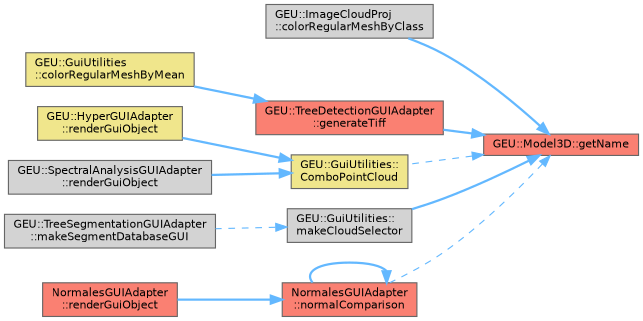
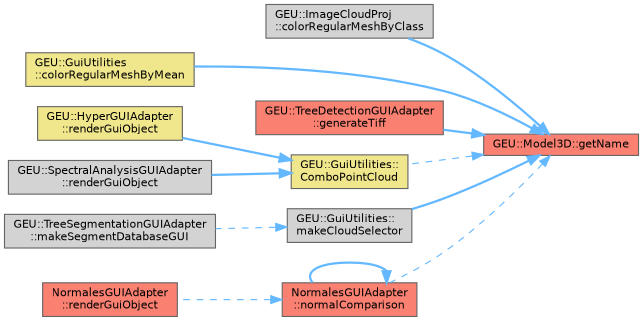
edge "GEU::GuiUtilities ::colorRegularMeshByMean" -> "GEU::TreeDetectionGUIAdapter ::generateTiff": now "GEU::GuiUtilities ::colorRegularMeshByMean" -> "GEU::Model3D::getName"
edge "NormalesGUIAdapter ::renderGuiObject" -> "NormalesGUIAdapter ::normalComparison": style bold -> dashed
